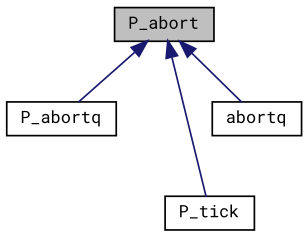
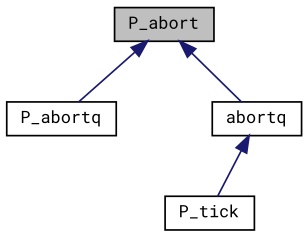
edge "P_tick" -> "P_abort": now "P_tick" -> "abortq"
